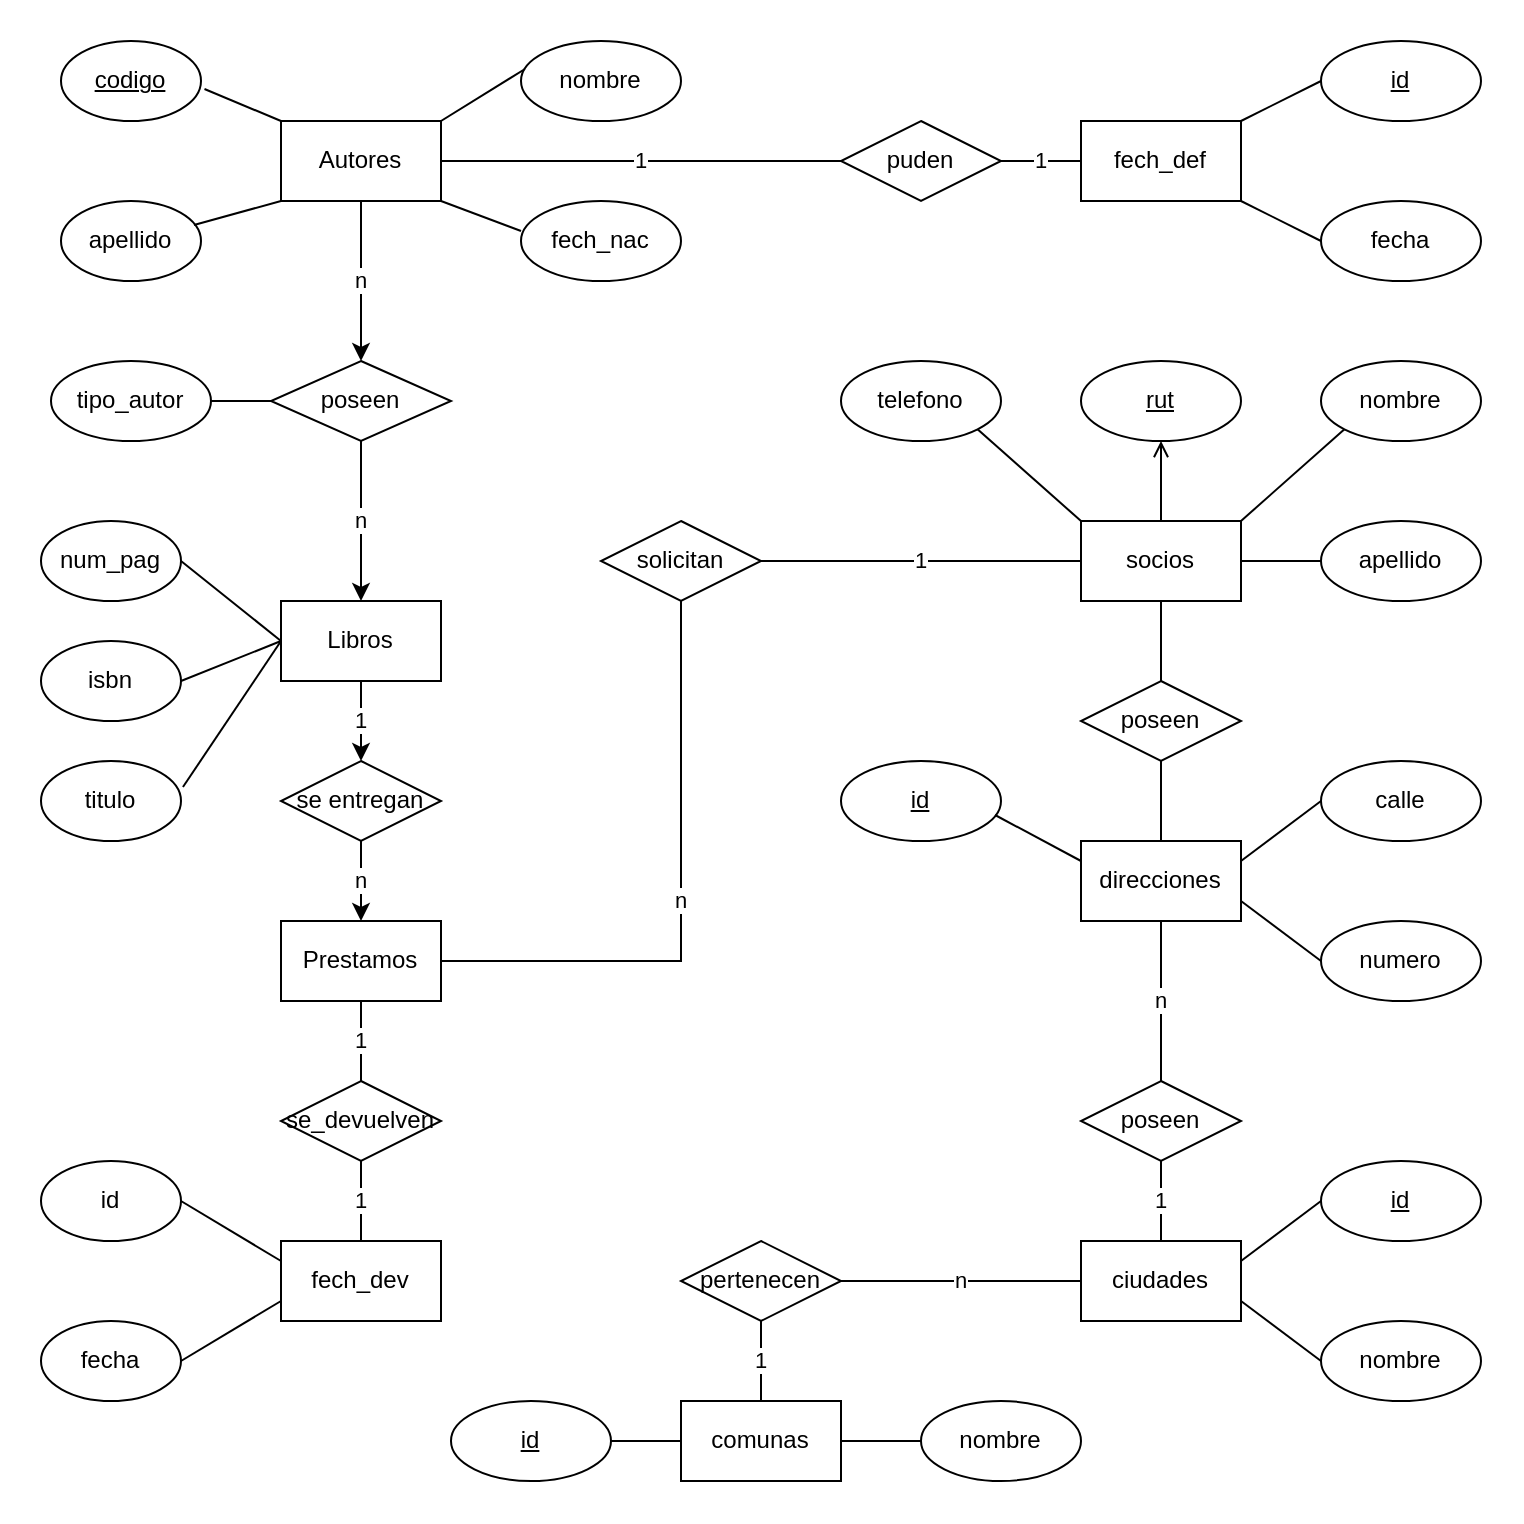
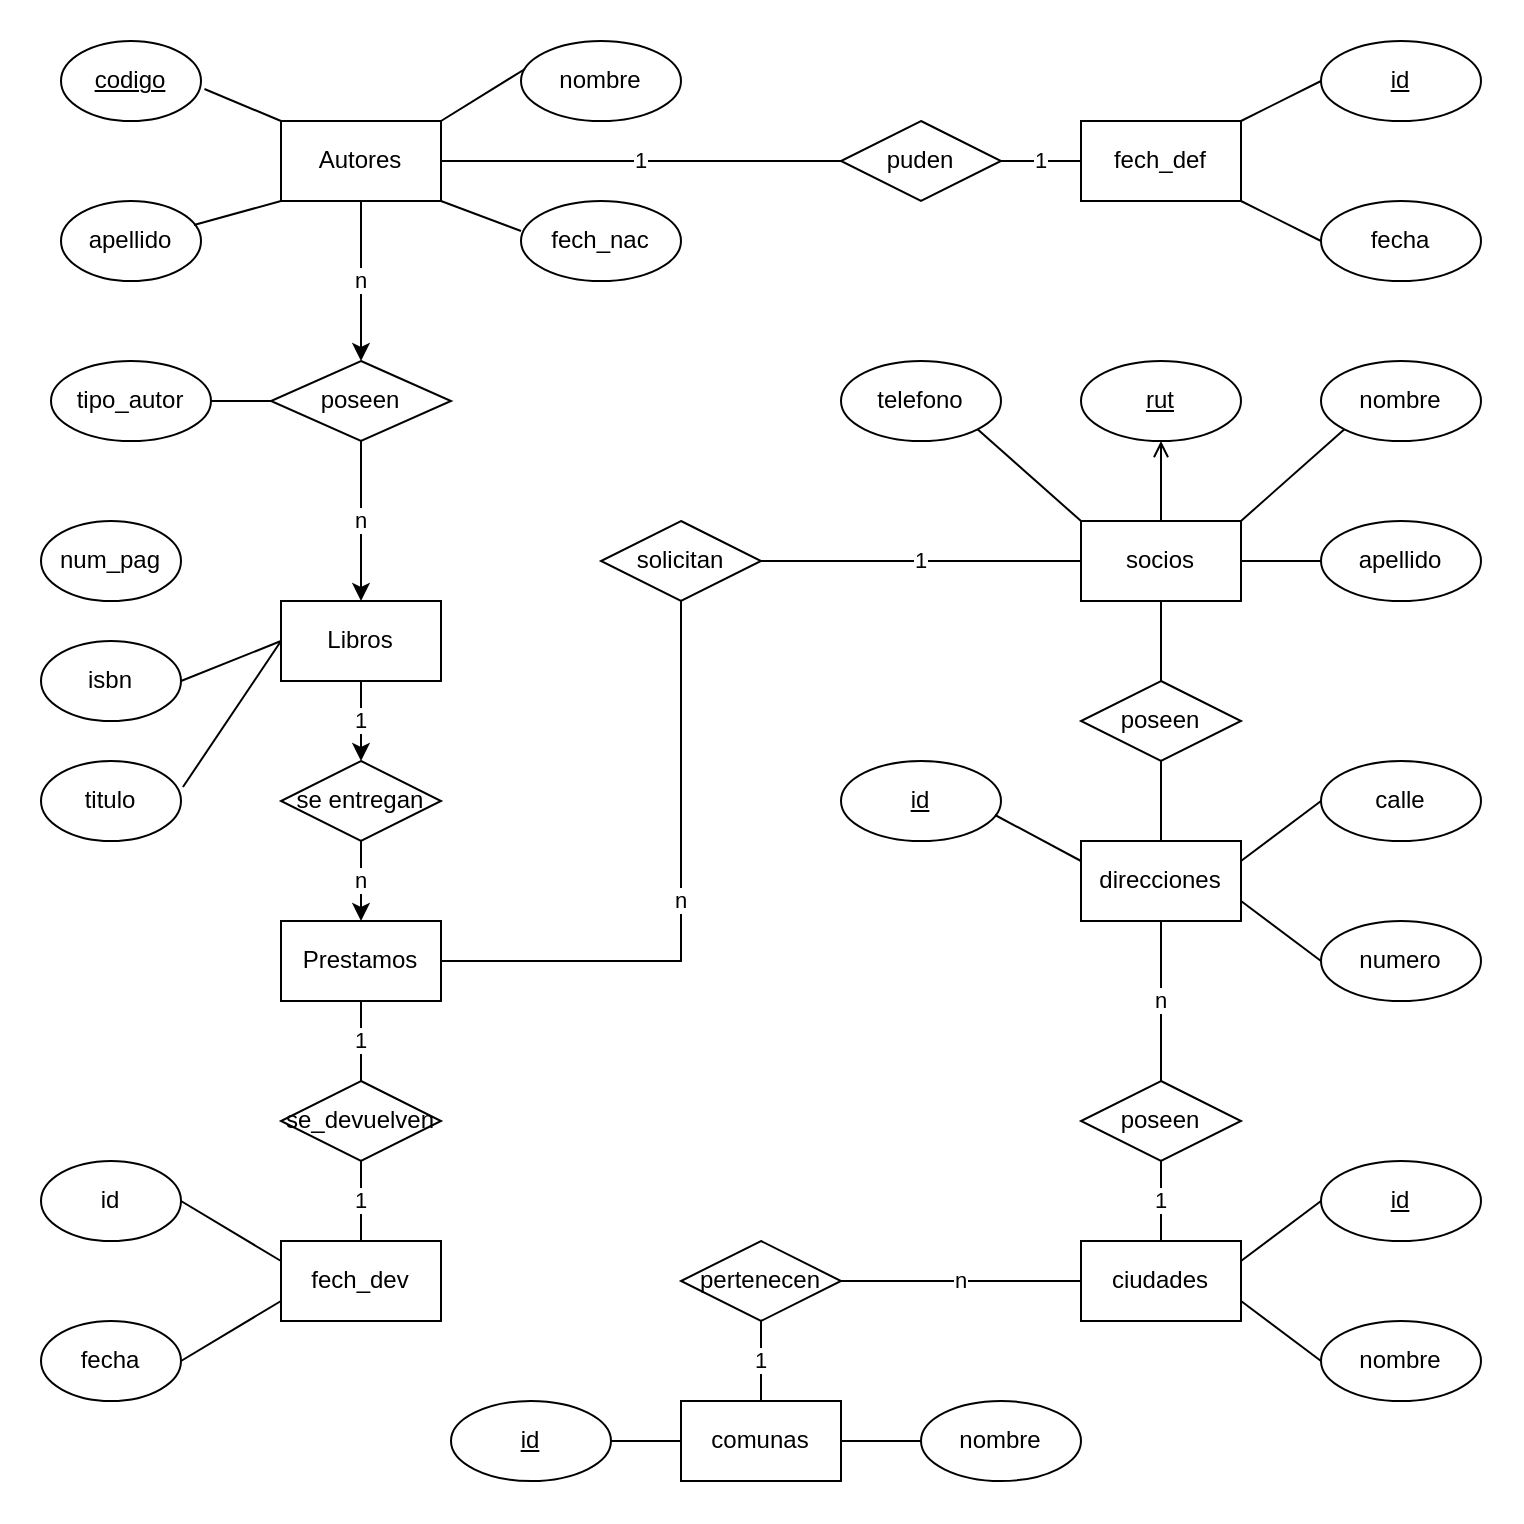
edge "num_pag" -- "Libros": removed
